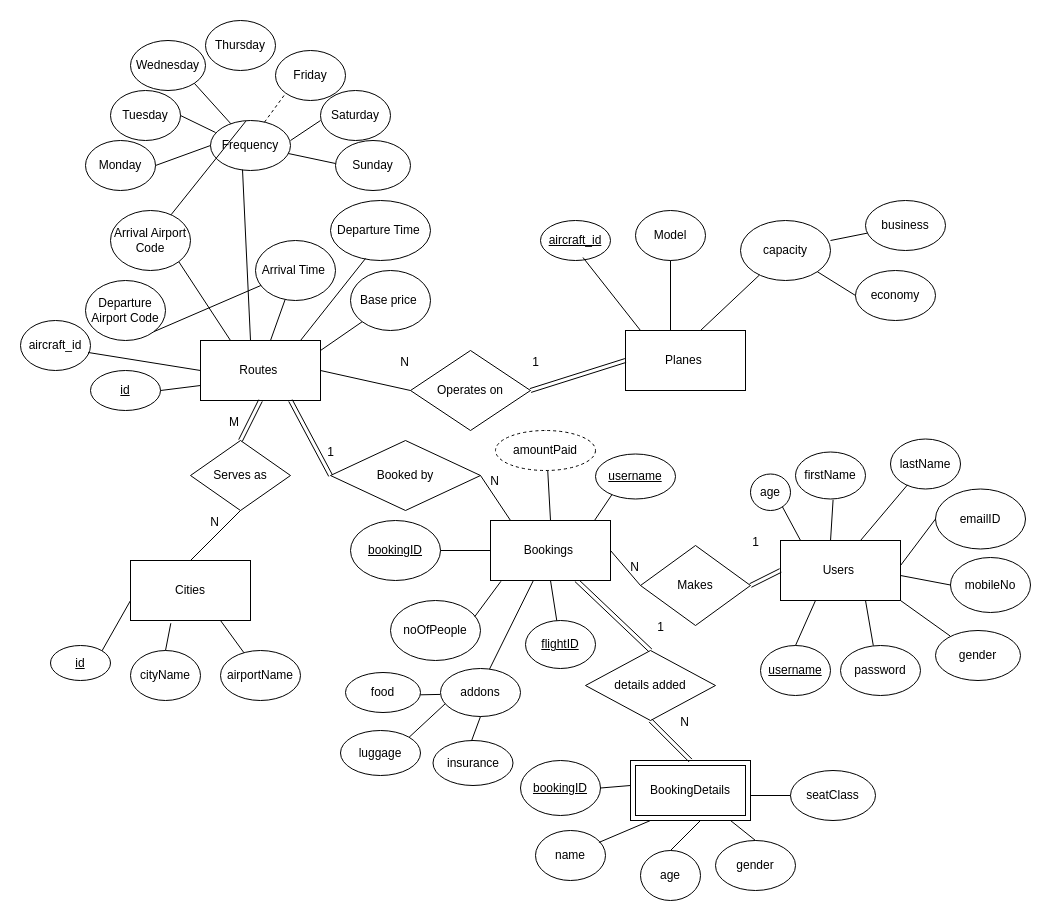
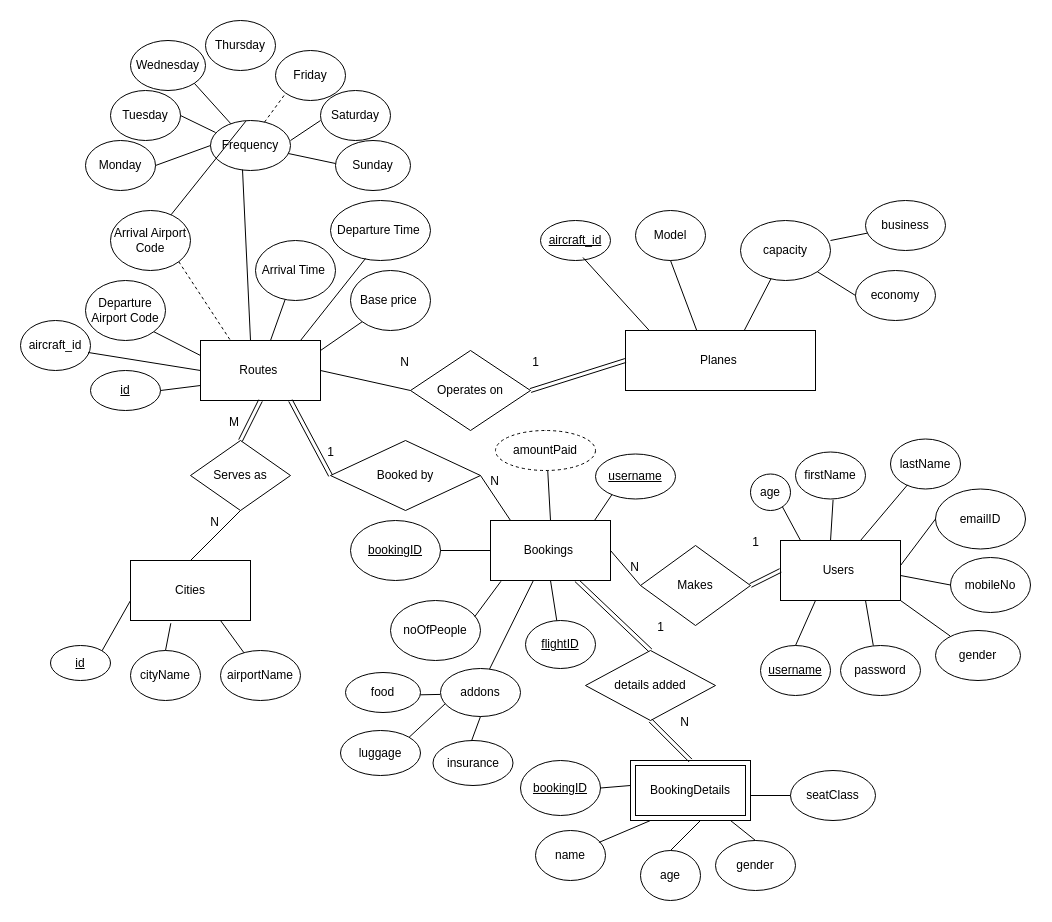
edge "Arrival Airport Code" -- "Routes": style solid -> dashed
edge "Arrival Time" -- "Departure Airport Code": now "Routes" -- "Departure Airport Code"
node "Planes": size 120x60 -> 190x60
